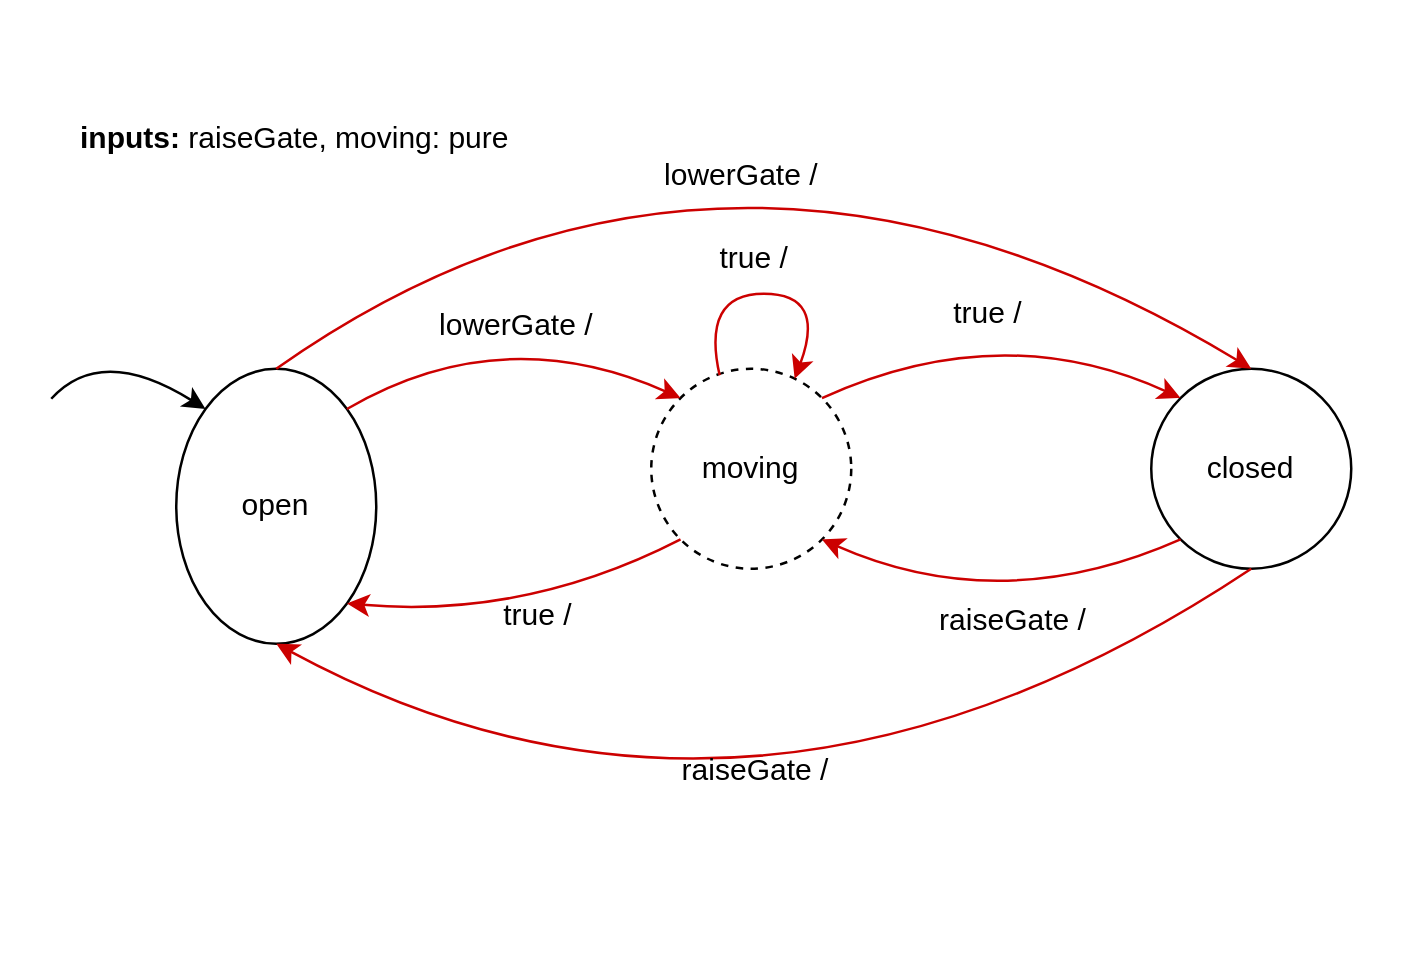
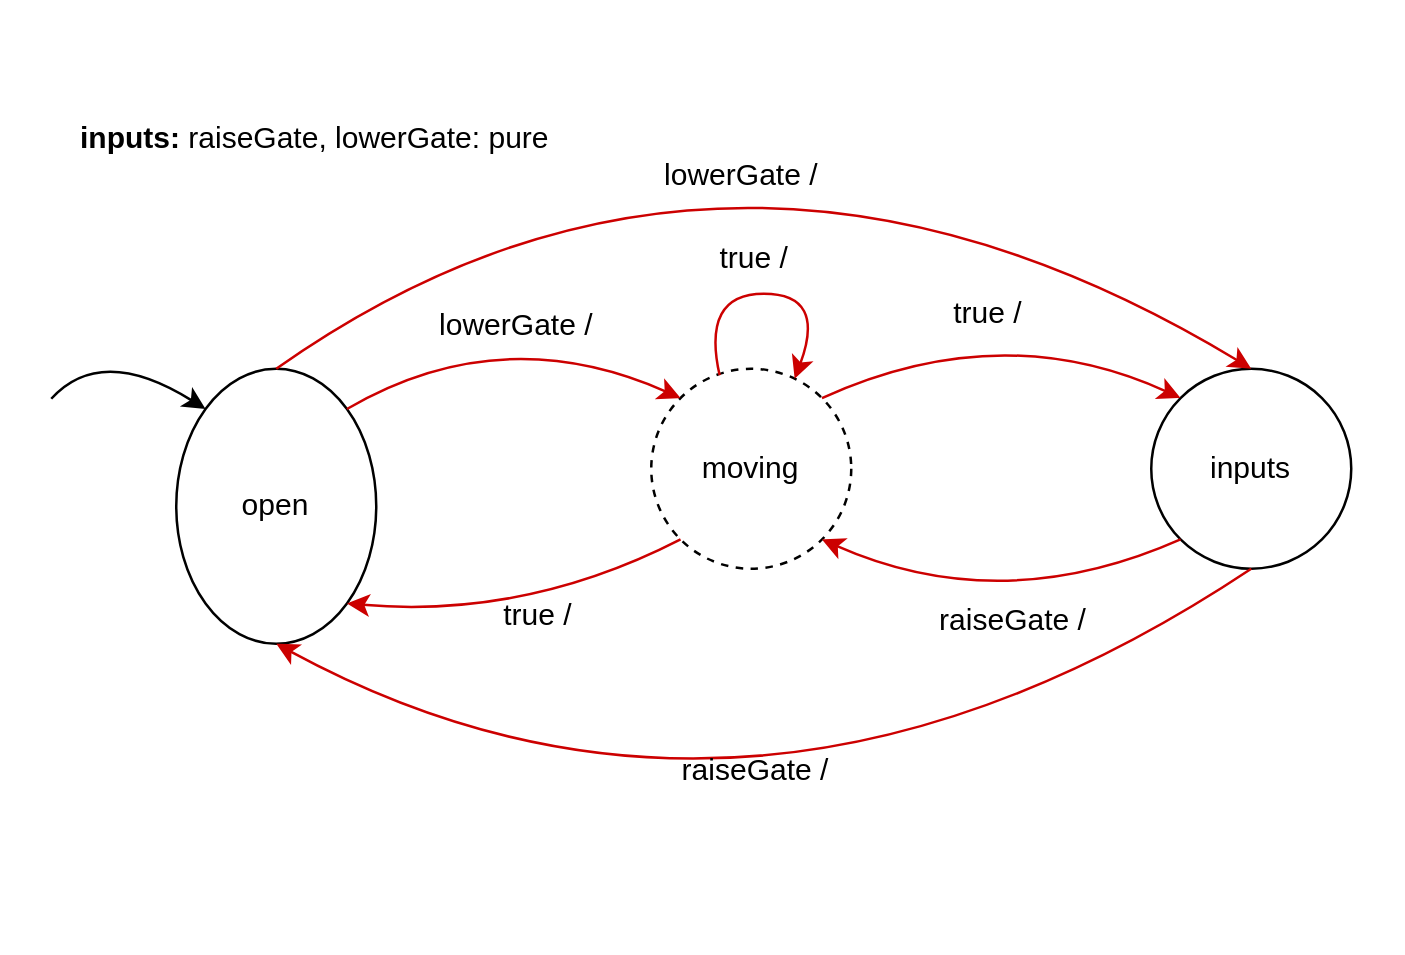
node "inputs: raiseGate, moving: pure": label "inputs: raiseGate, moving: pure" -> "inputs: raiseGate, lowerGate: pure"
node "closed": label "closed" -> "inputs"
